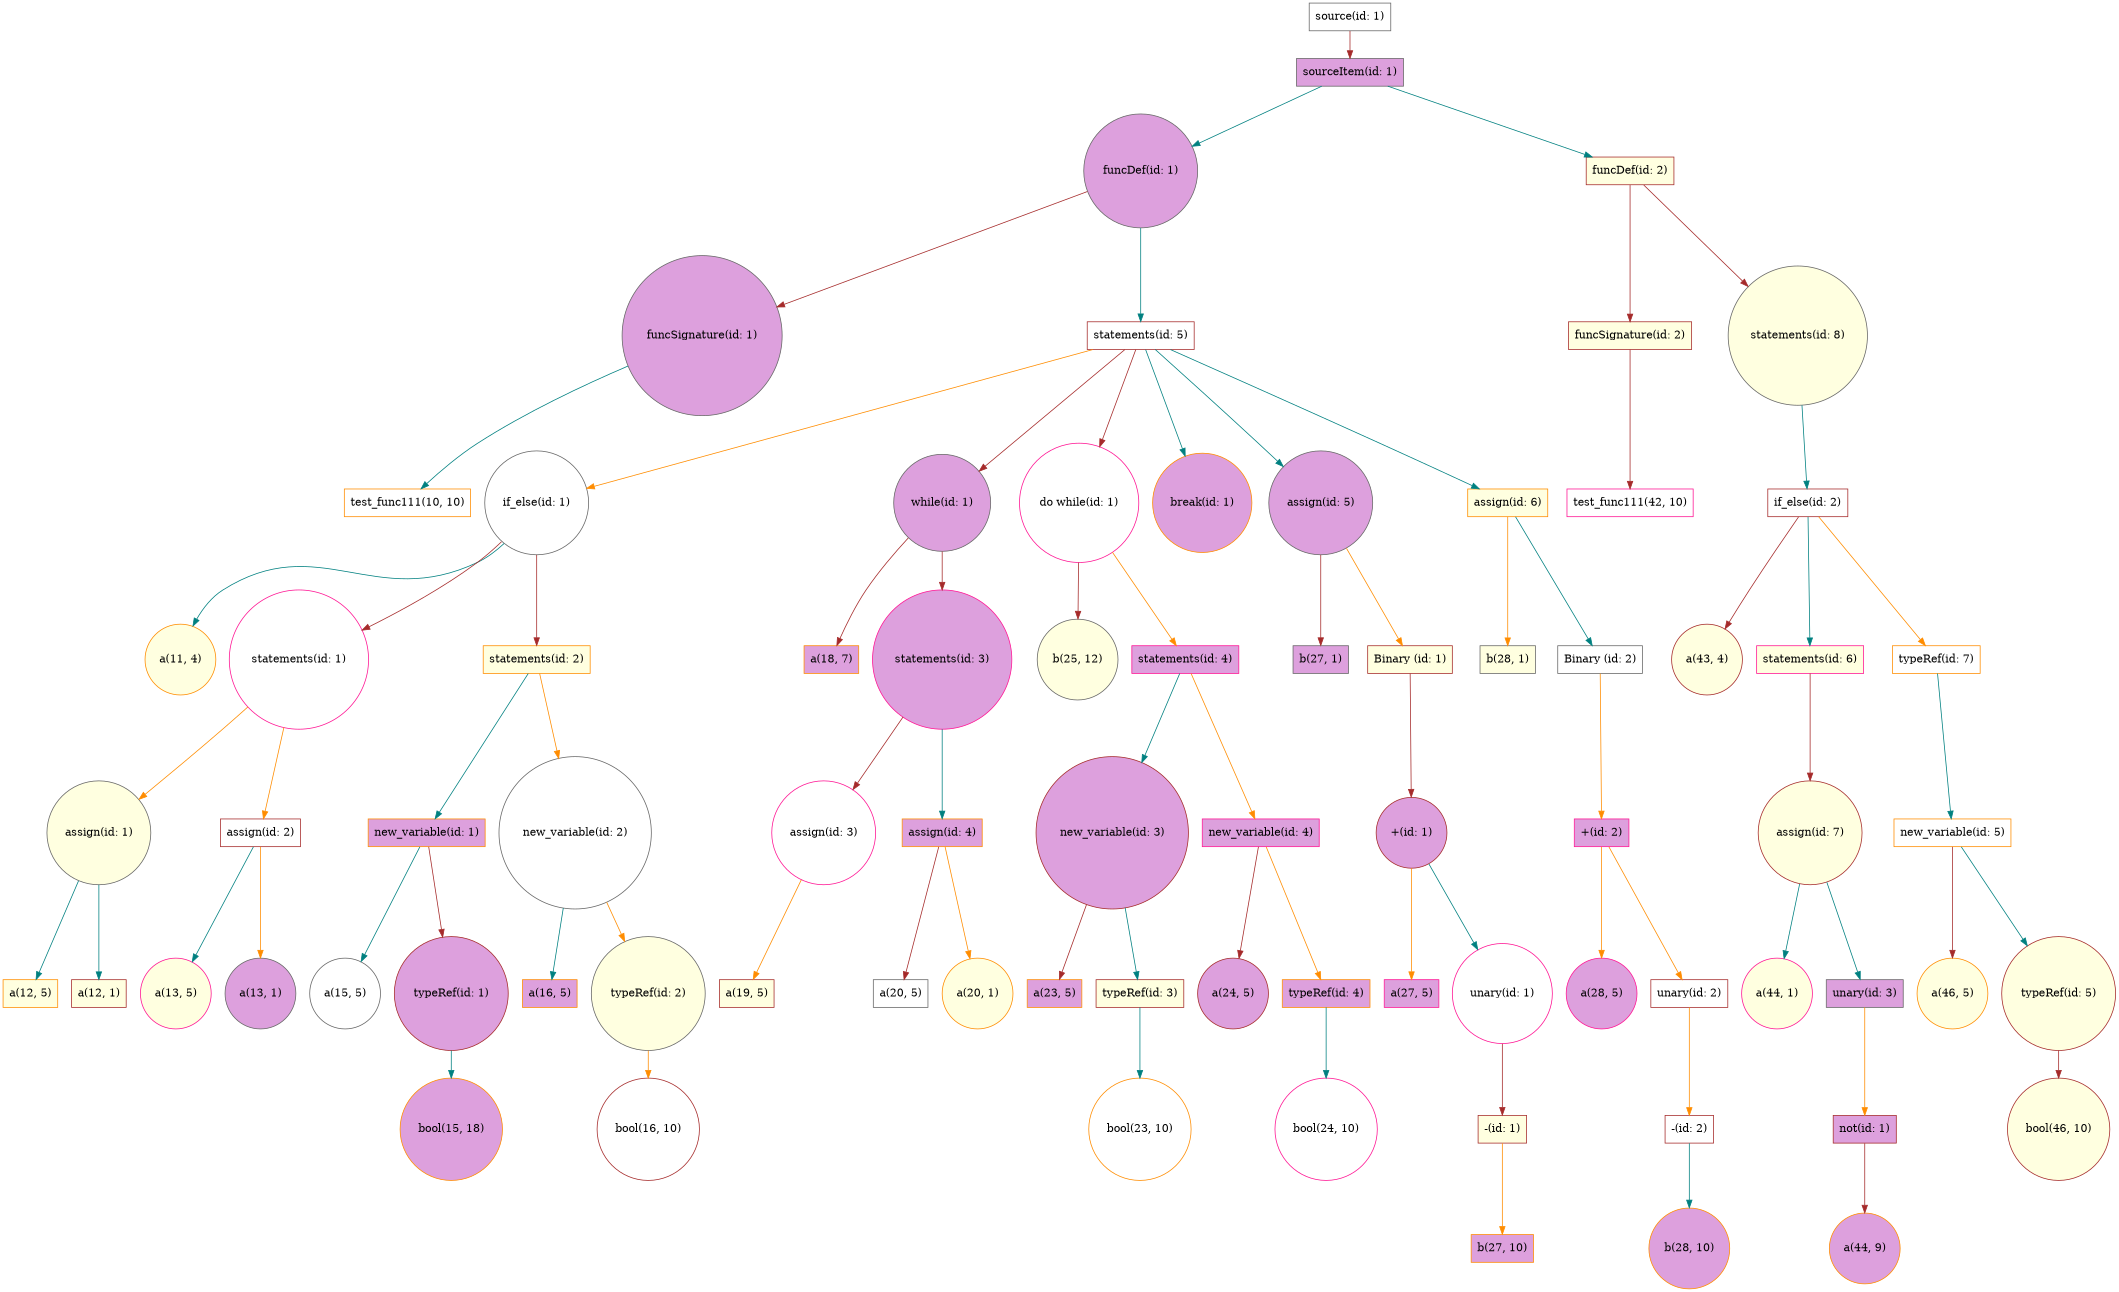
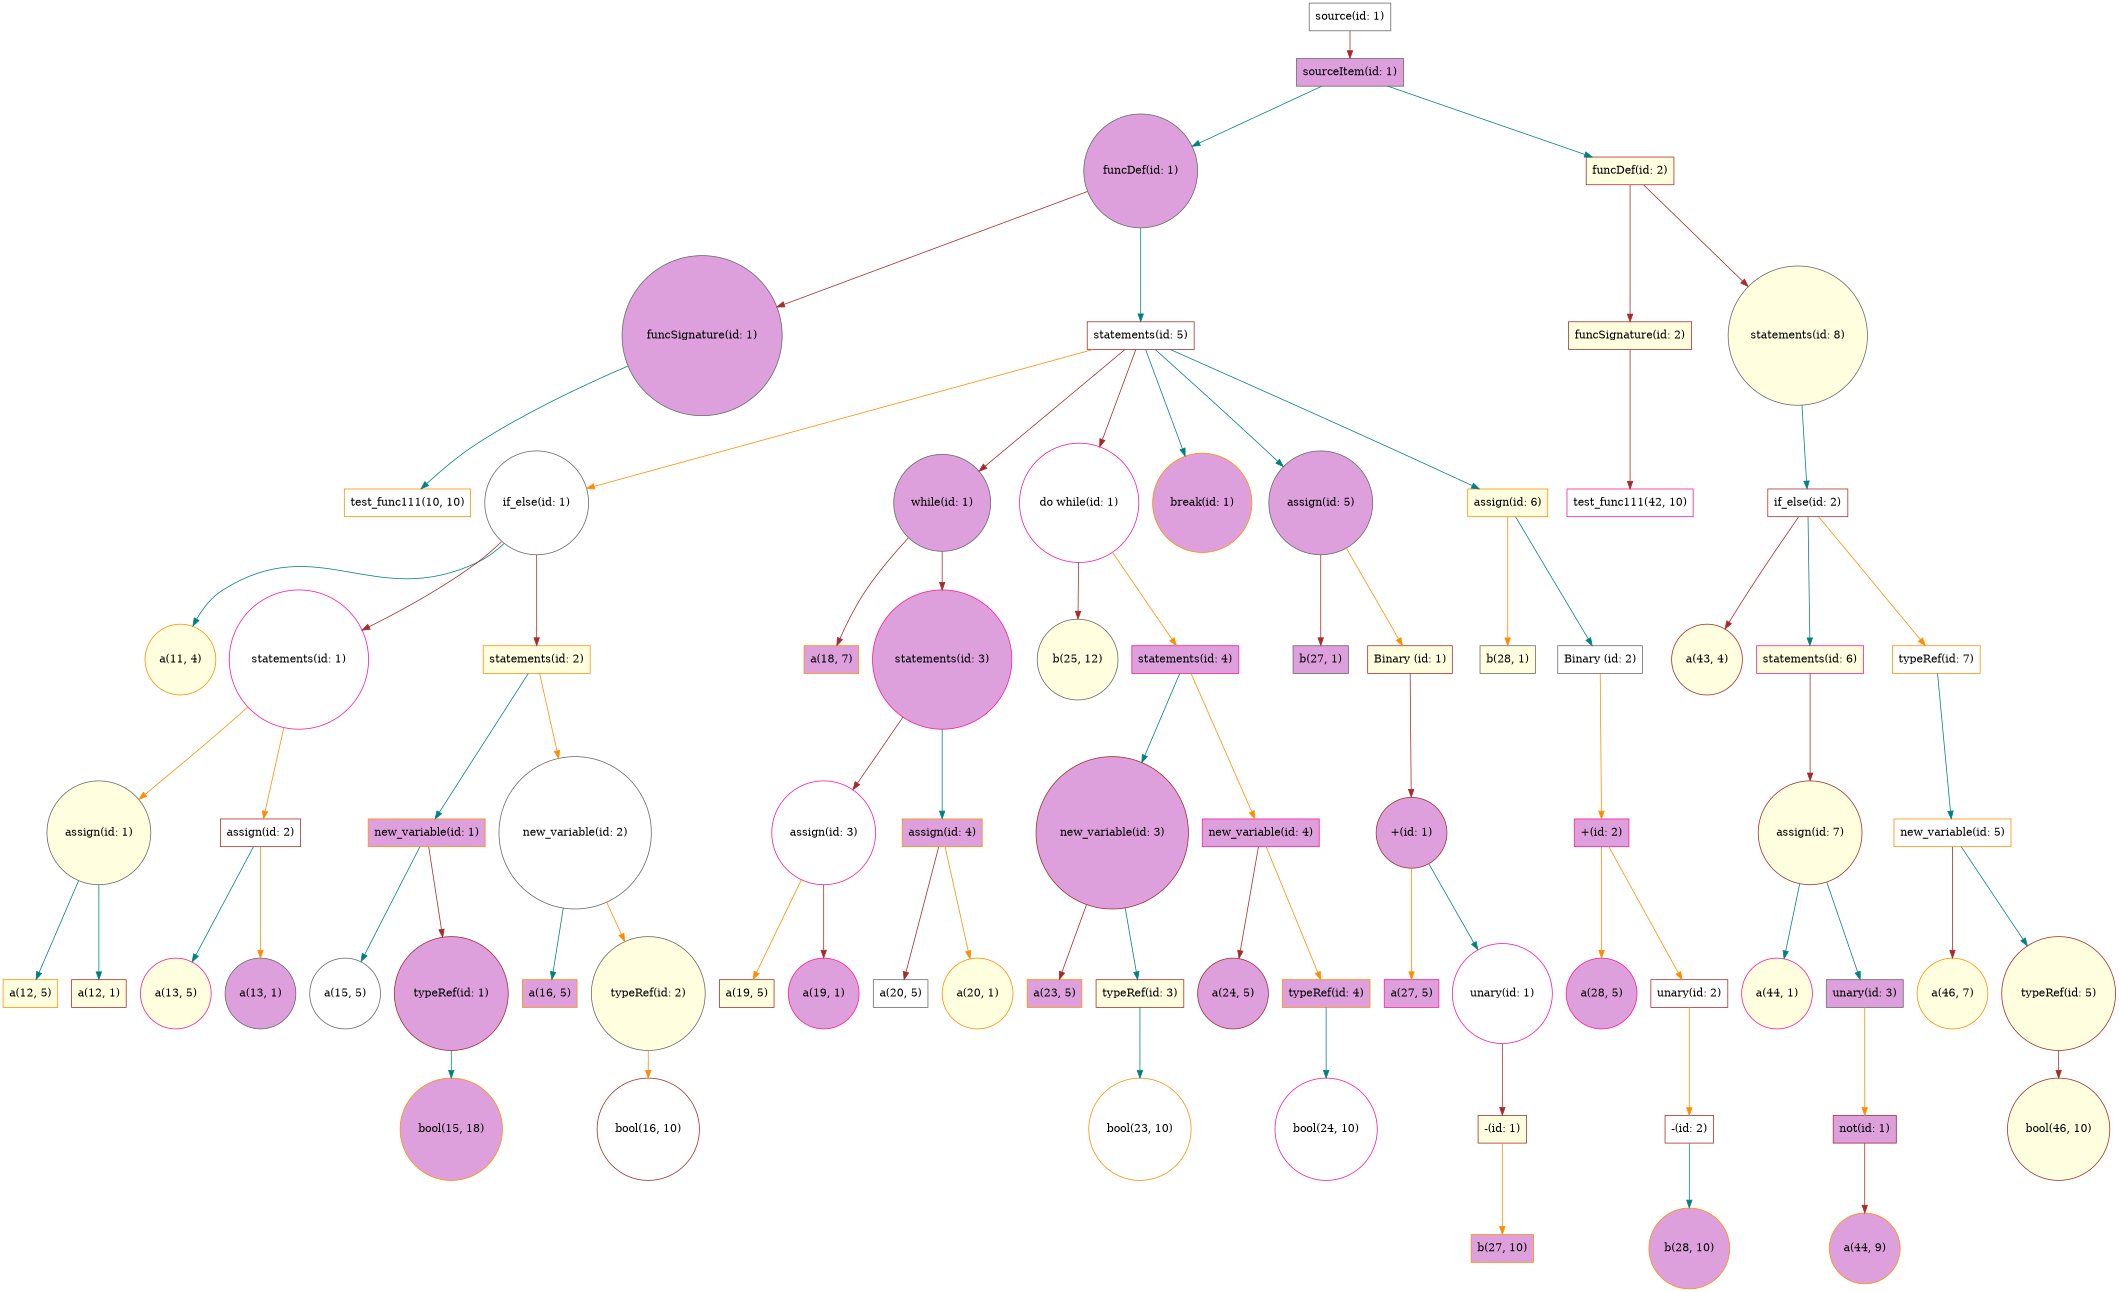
node "a(19, 1)": added
node "a(46, 5)": label "a(46, 5)" -> "a(46, 7)"
